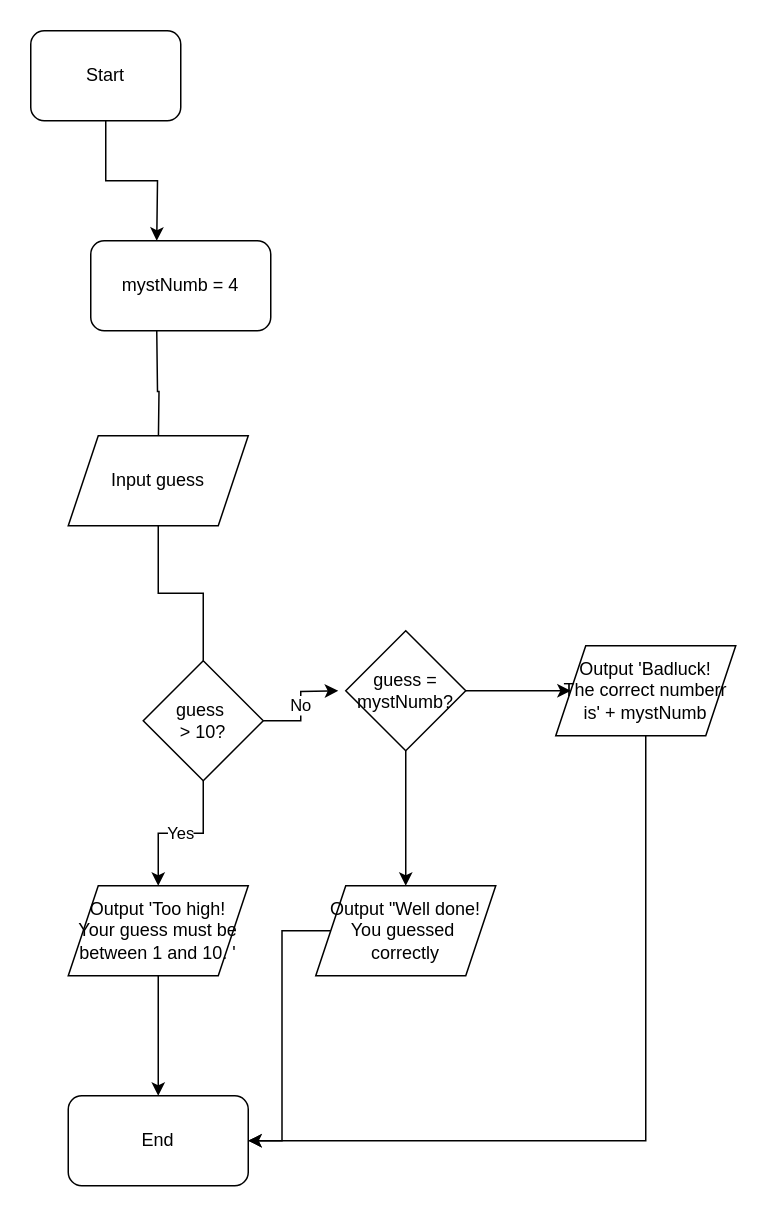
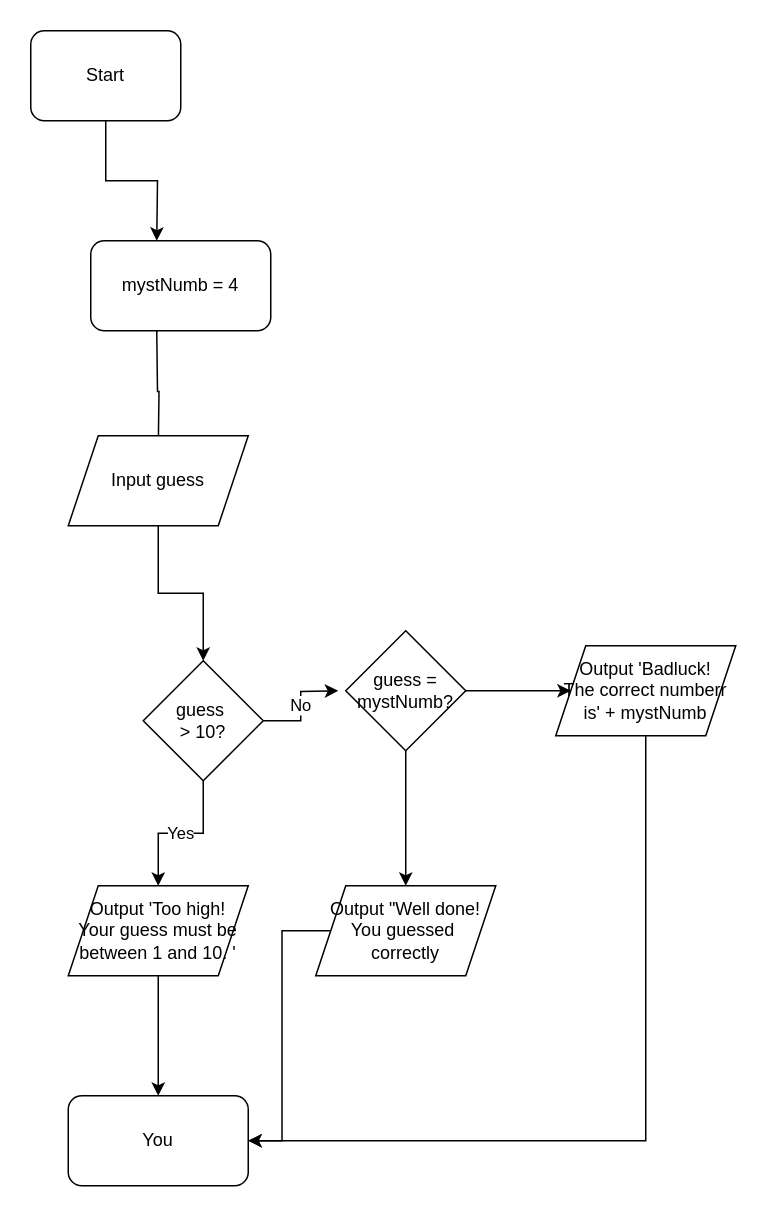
edge "Input guess" -- "guess > 10?": arrowhead none -> classic
node "End": label "End" -> "You"
